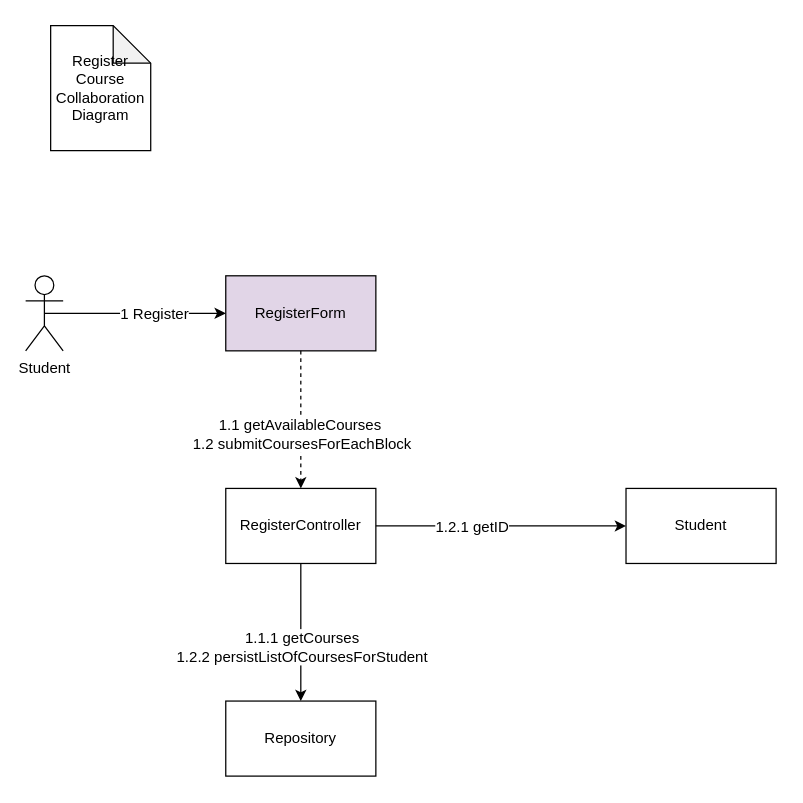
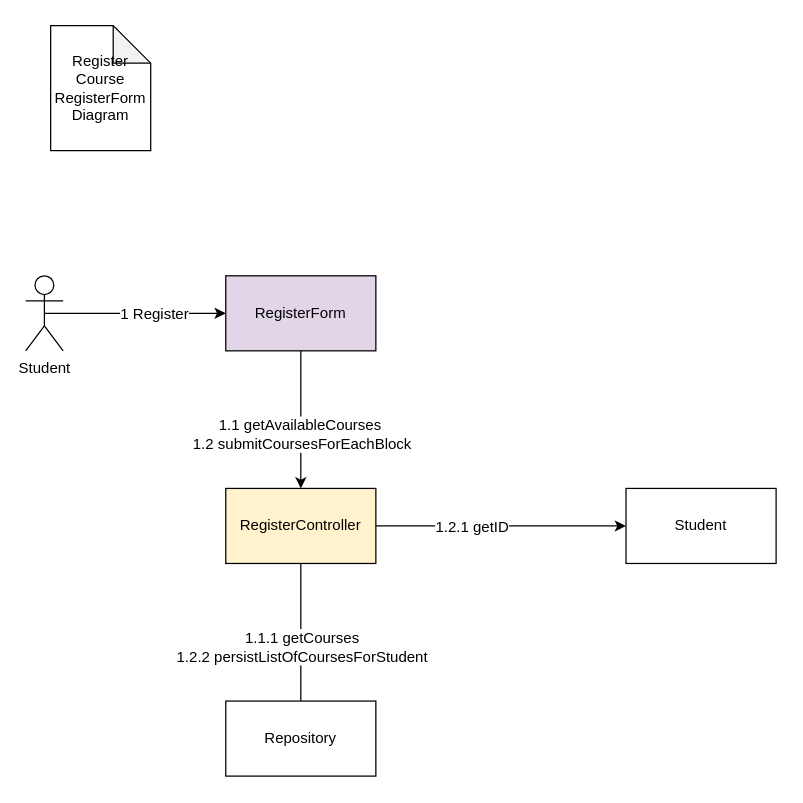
node "Register Course Collaboration Diagram": label "Register Course Collaboration Diagram" -> "Register Course RegisterForm Diagram"
edge "RegisterForm" -> "RegisterController": style dashed -> solid
node "RegisterController": fillcolor #ffffff -> #fff2cc
edge "RegisterController" -> "Repository": arrowhead classic -> none
